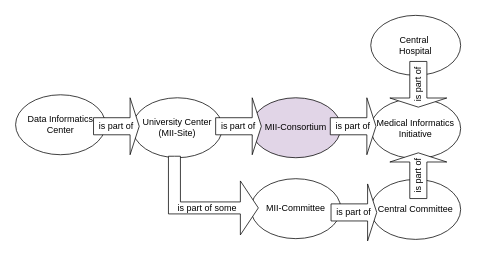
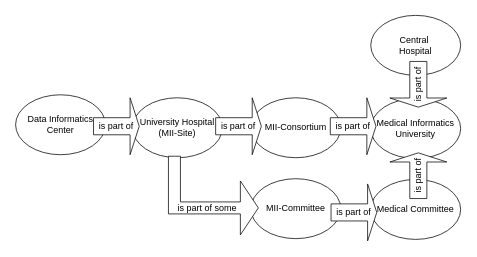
node "University Center (MII-Site)": label "University Center (MII-Site)" -> "University Hospital (MII-Site)"
node "MII-Consortium": fillcolor #e1d5e7 -> #ffffff
node "Medical Informatics Initiative": label "Medical Informatics Initiative" -> "Medical Informatics University"
node "Central Committee": label "Central Committee" -> "Medical Committee"
